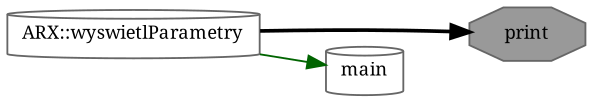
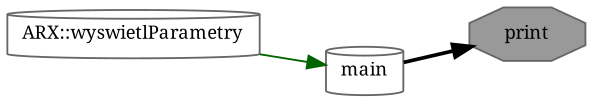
edge "ARX::wyswietlParametry" -> "print": now "main" -> "print"
